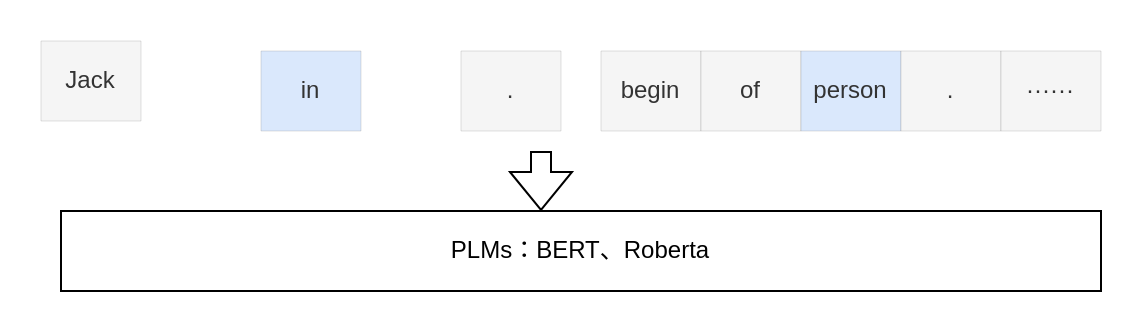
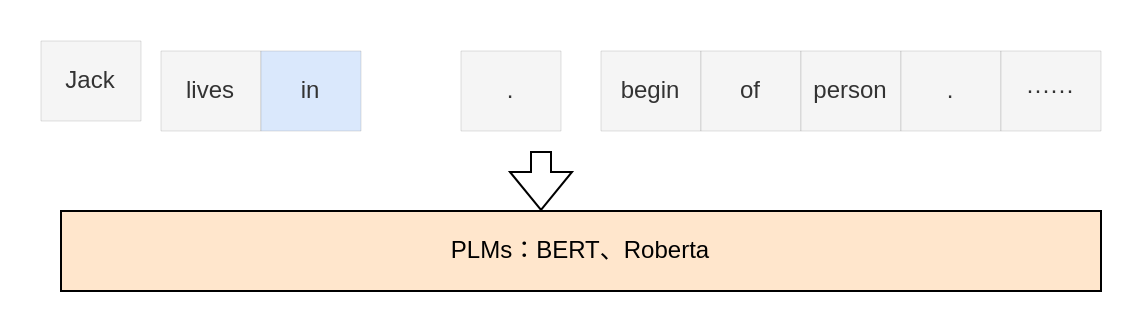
node "lives": added
node "person": fillcolor #dae8fc -> #f5f5f5
node "PLMs：BERT、Roberta": fillcolor #ffffff -> #ffe6cc
